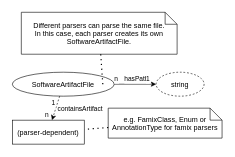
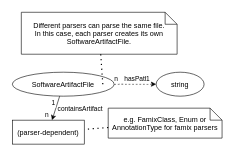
edge "SoftwareArtifactFile" -> "string": style solid -> dashed
node "string": style dashed -> solid
edge "SoftwareArtifactFile" -> "(parser-dependent)": style dashed -> solid
